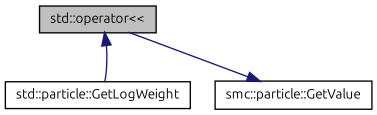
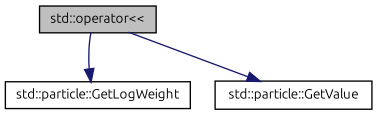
edge "std::particle::GetLogWeight" -> "std::operator<<": reversed
node "smc::particle::GetValue": label "smc::particle::GetValue" -> "std::particle::GetValue"
